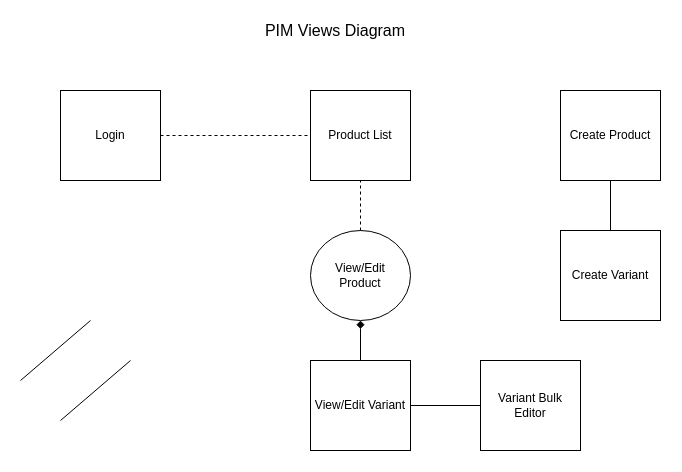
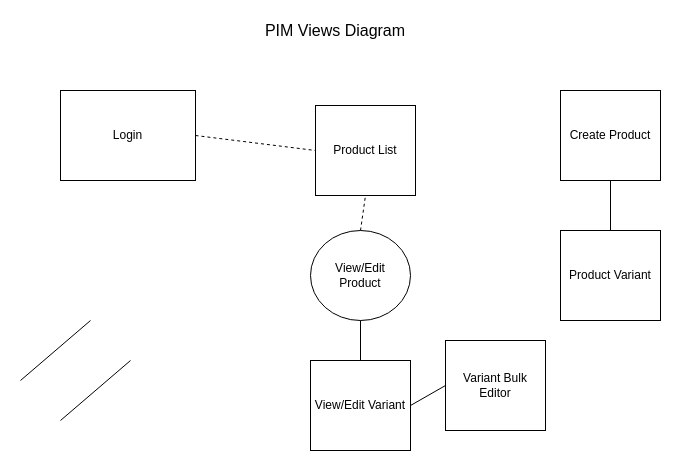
node "Login": size 100x90 -> 135x90
node "Product List": moved (361, 136) -> (366, 151)
node "Create Variant": label "Create Variant" -> "Product Variant"
edge "View/Edit Variant" -> "View/Edit Product": arrowhead diamond -> none
node "Variant Bulk Editor": moved (531, 406) -> (496, 386)
